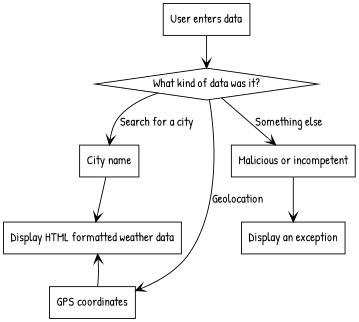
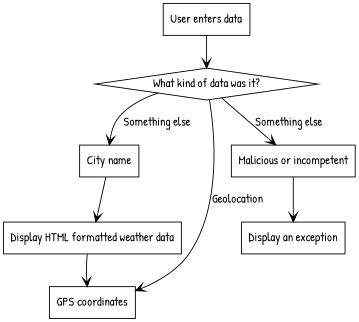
edge "What kind of data was it?" -> "City name": label "Search for a city" -> "Something else"
edge "GPS coordinates" -> "Display HTML formatted weather data": reversed
